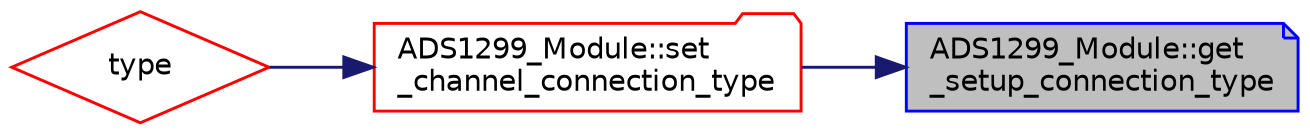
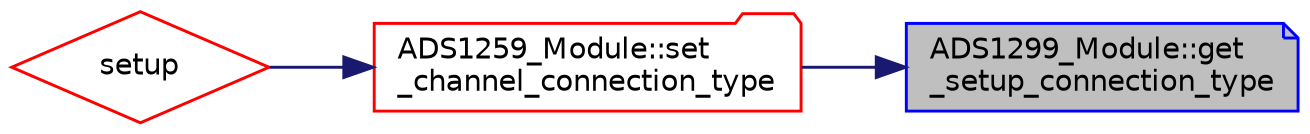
node "type": label "type" -> "setup"
node "ADS1299_Module::set _channel_connection_type": label "ADS1299_Module::set _channel_connection_type" -> "ADS1259_Module::set _channel_connection_type"
